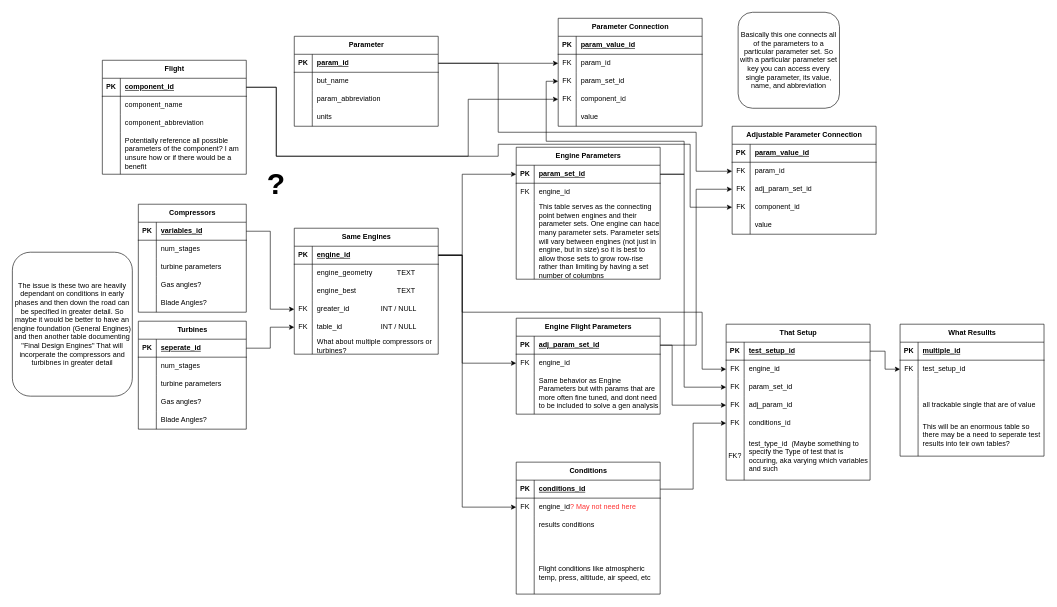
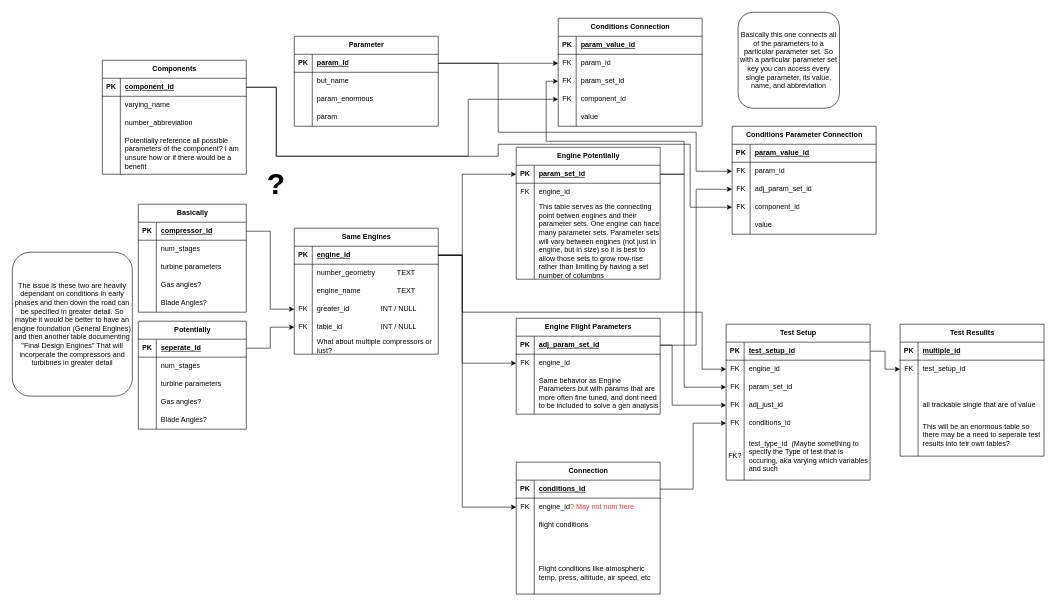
node "Parameter Connection": label "Parameter Connection" -> "Conditions Connection"
node "Flight": label "Flight" -> "Components"
node "param_abbreviation": label "param_abbreviation" -> "param_enormous"
node "component_name": label "component_name" -> "varying_name"
node "units": label "units" -> "param"
node "component_abbreviation": label "component_abbreviation" -> "number_abbreviation"
node "Adjustable Parameter Connection": label "Adjustable Parameter Connection" -> "Conditions Parameter Connection"
node "Engine Parameters": label "Engine Parameters" -> "Engine Potentially"
node "Compressors": label "Compressors" -> "Basically"
node "variables_id": label "variables_id" -> "compressor_id"
node "engine_geometry TEXT": label "engine_geometry TEXT" -> "number_geometry TEXT"
node "engine_best TEXT": label "engine_best TEXT" -> "engine_name TEXT"
node "Turbines": label "Turbines" -> "Potentially"
node "That Setup": label "That Setup" -> "Test Setup"
node "What Resullts": label "What Resullts" -> "Test Resullts"
node "What about multiple compressors or turbines?": label "What about multiple compressors or turbines?" -> "What about multiple compressors or just?"
node "adj_param_id": label "adj_param_id" -> "adj_just_id"
node "Conditions": label "Conditions" -> "Connection"
node "engine_id? May not need here": label "engine_id? May not need here" -> "engine_id? May not num here"
node "results conditions": label "results conditions" -> "flight conditions"
